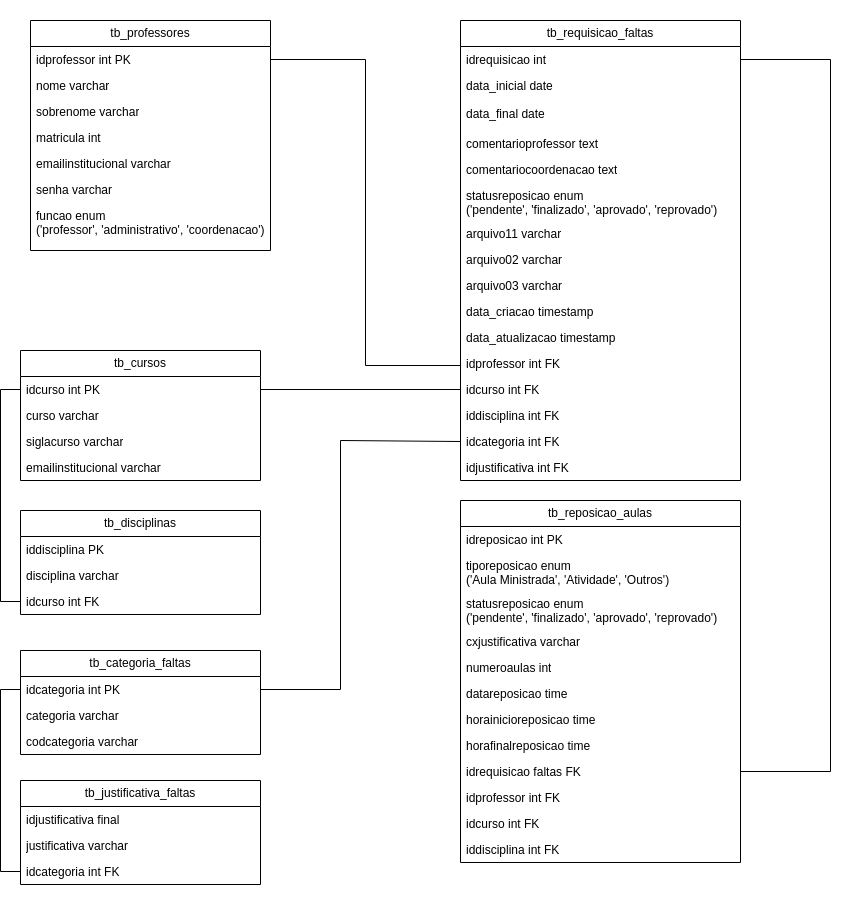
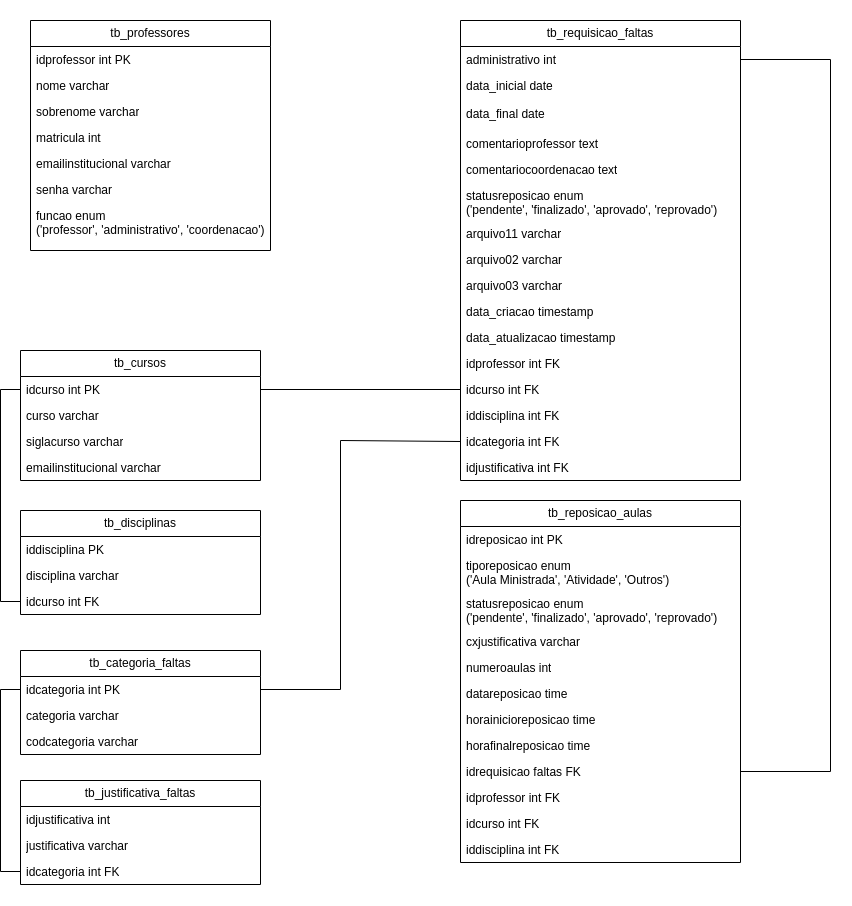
node "idrequisicao int": label "idrequisicao int" -> "administrativo int"
edge "idprofessor int PK" -- "tb_requisicao_faltas": removed
node "idjustificativa final": label "idjustificativa final" -> "idjustificativa int"
